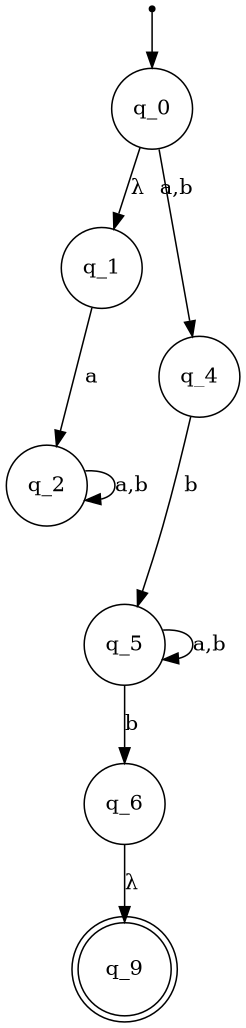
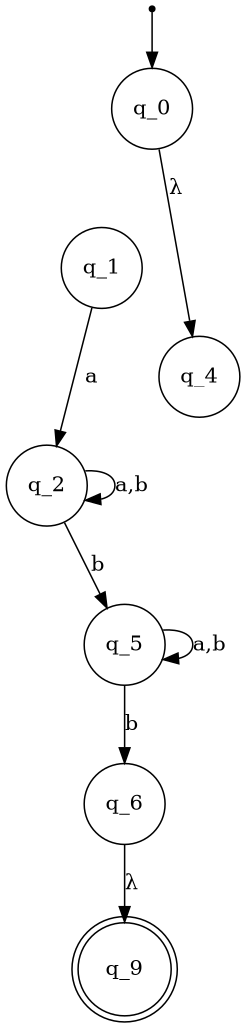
edge "q_0" -> "q_1": removed, label "λ"
edge "q_0" -> "q_4": label "a,b" -> "λ"
edge "q_4" -> "q_5": now "q_2" -> "q_5"
